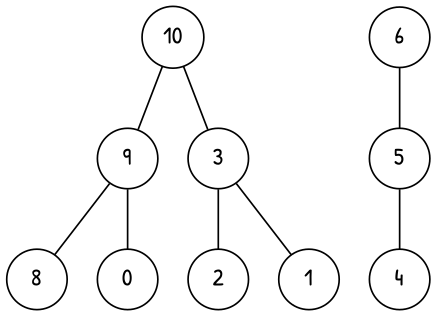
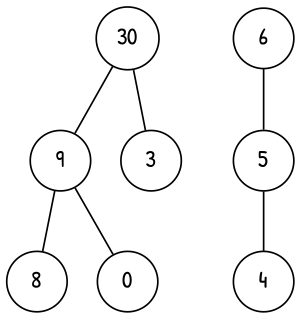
node "10": label "10" -> "30"
node "2": removed
node "1": removed
